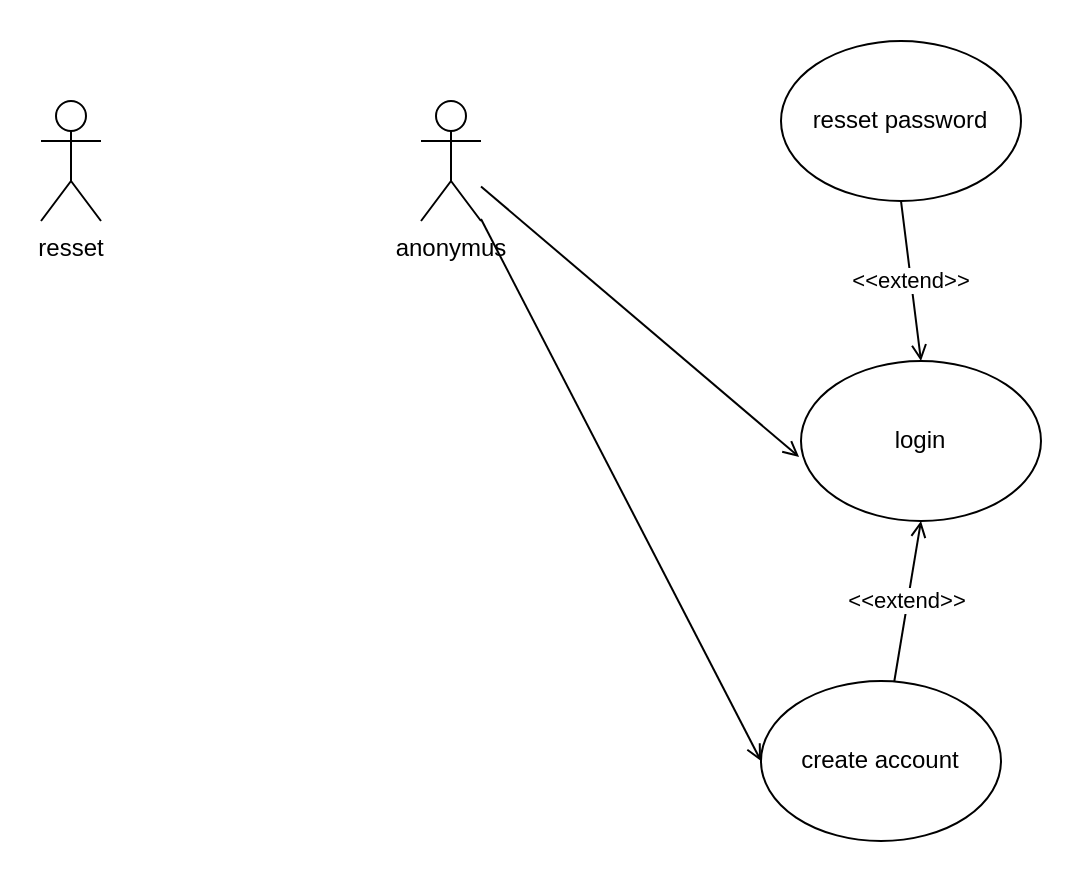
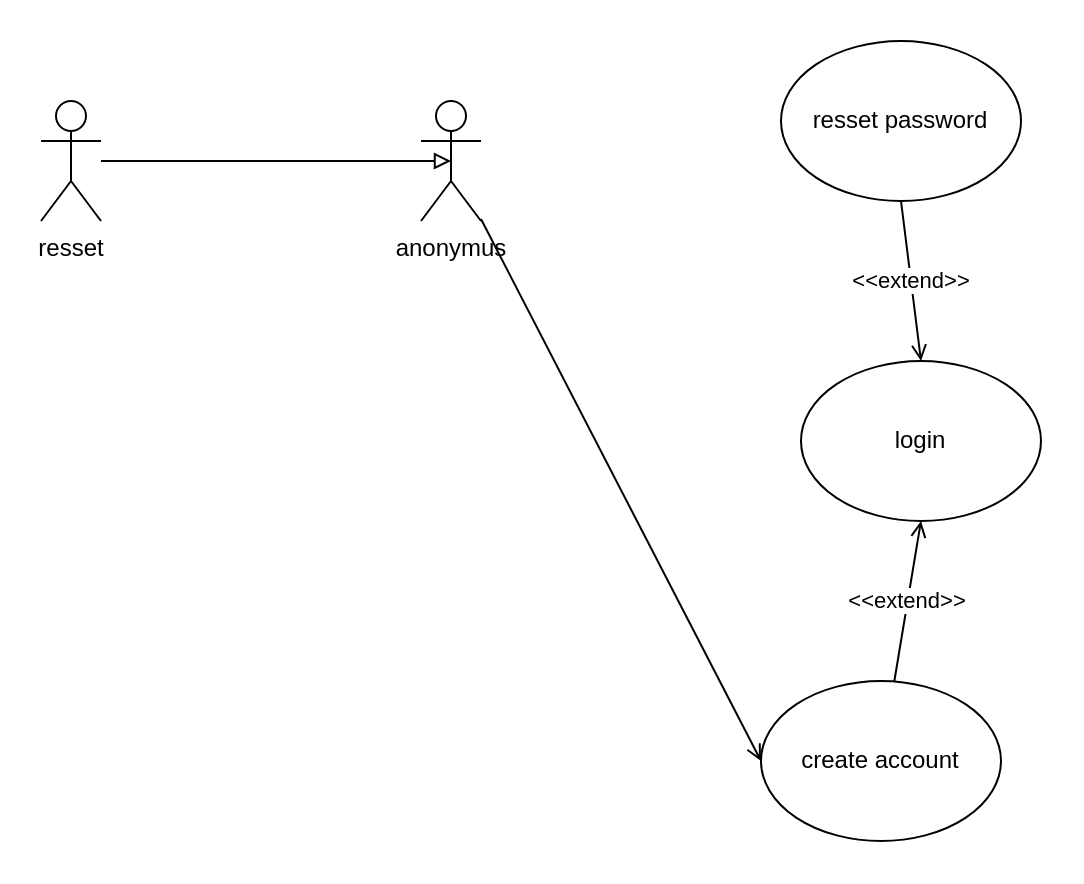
edge "resset" -> "anonymus": added
edge "anonymus" -> "login": removed
